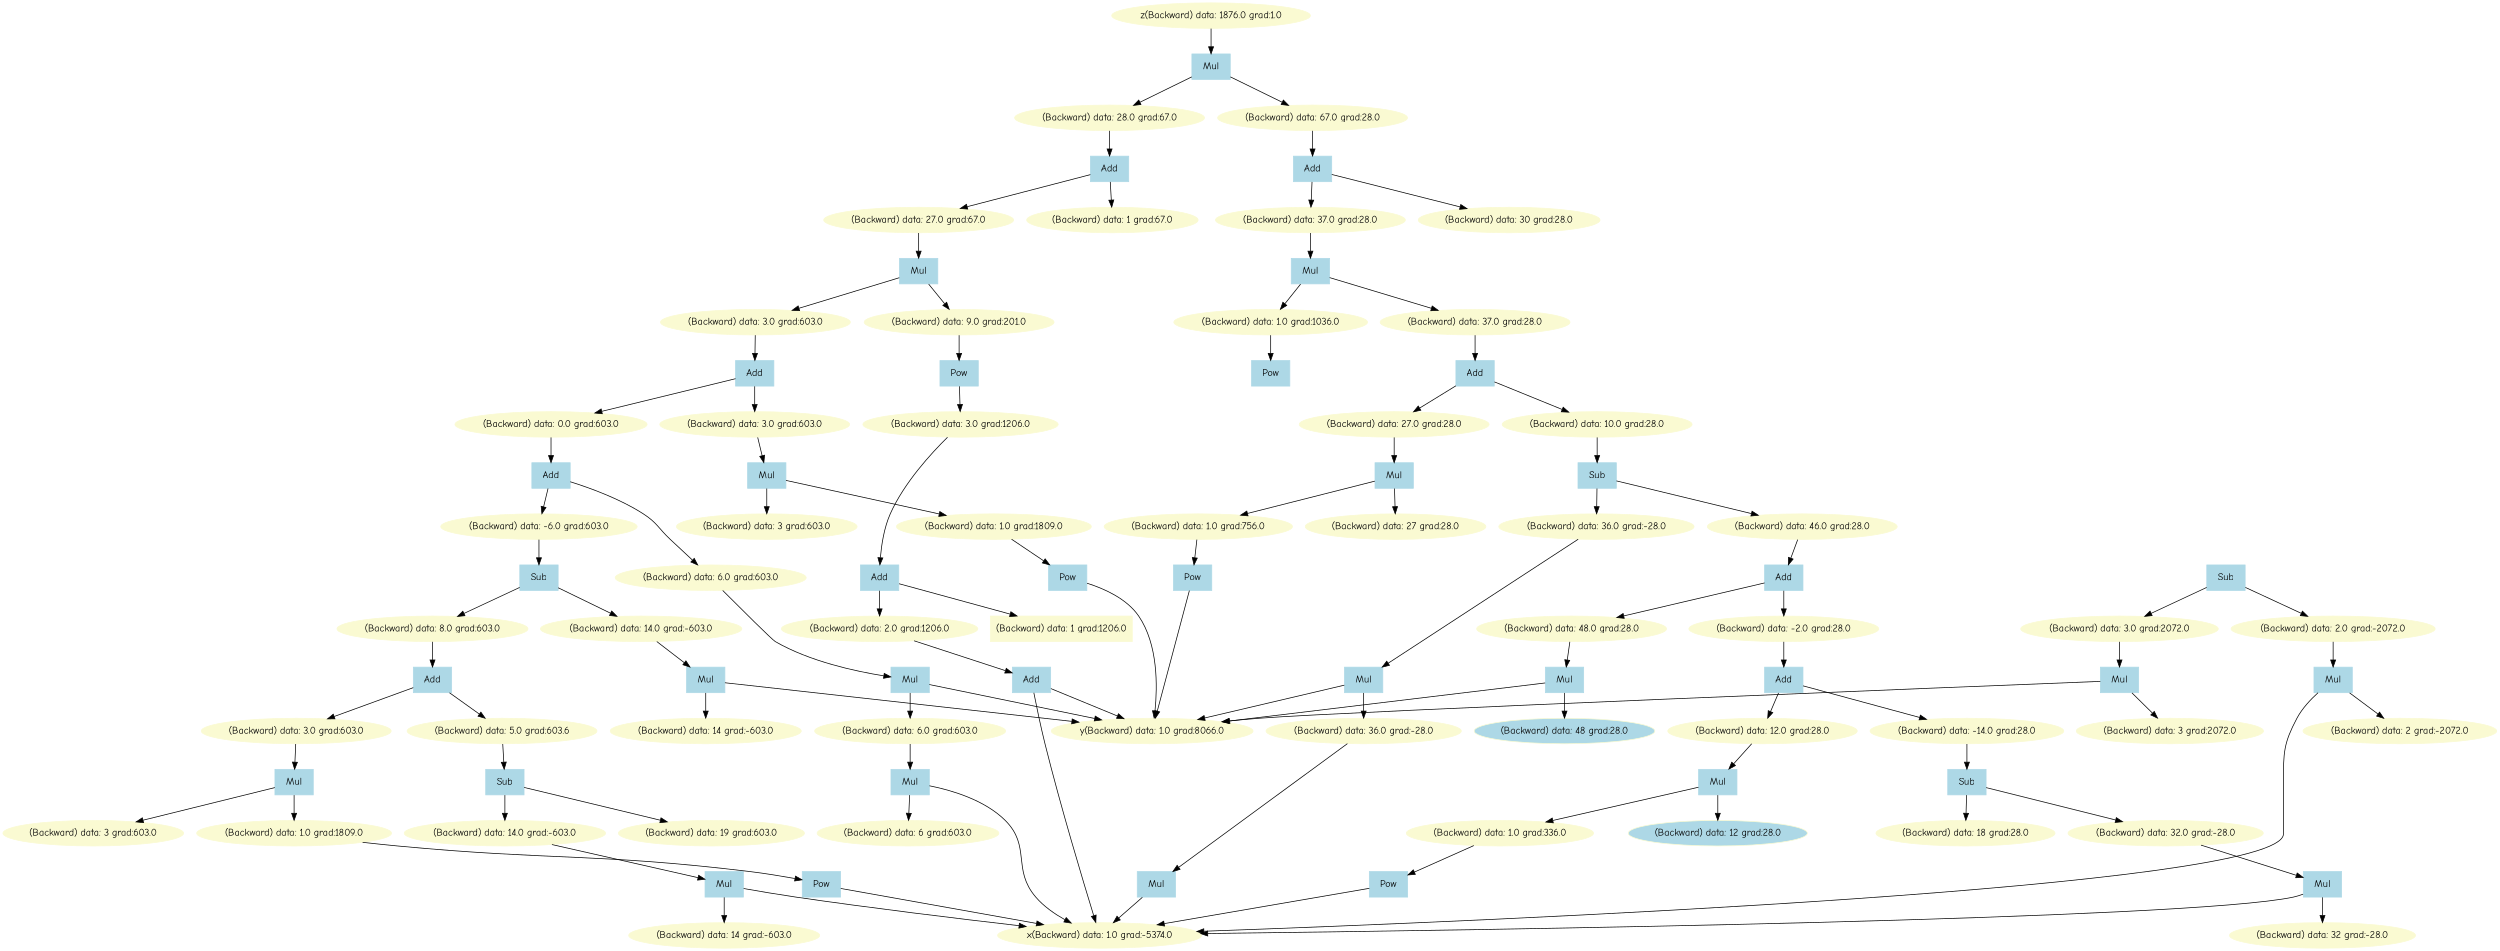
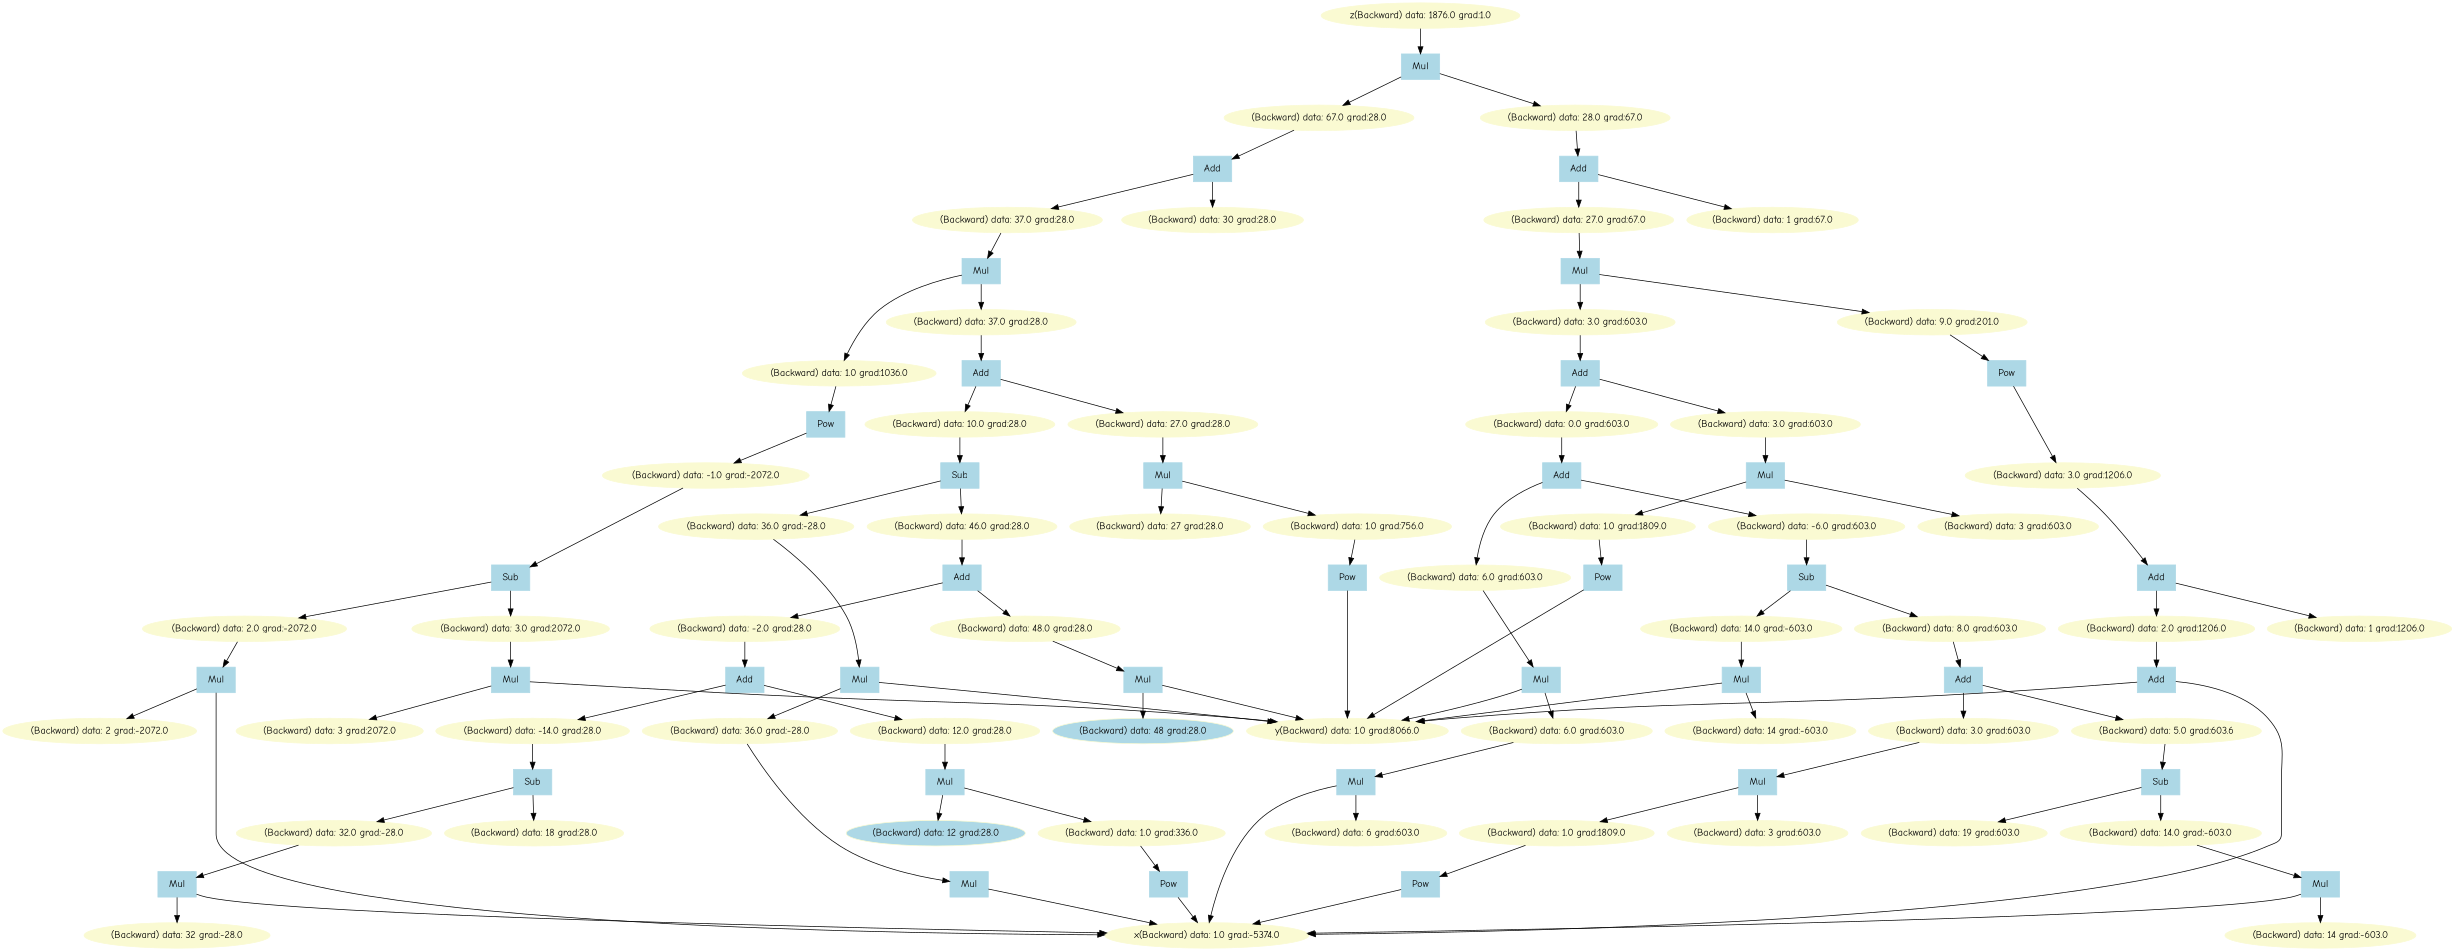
node "(Backward) data: -1.0 grad:-2072.0": added
node "(Backward) data: 1 grad:1206.0": shape box -> ellipse
